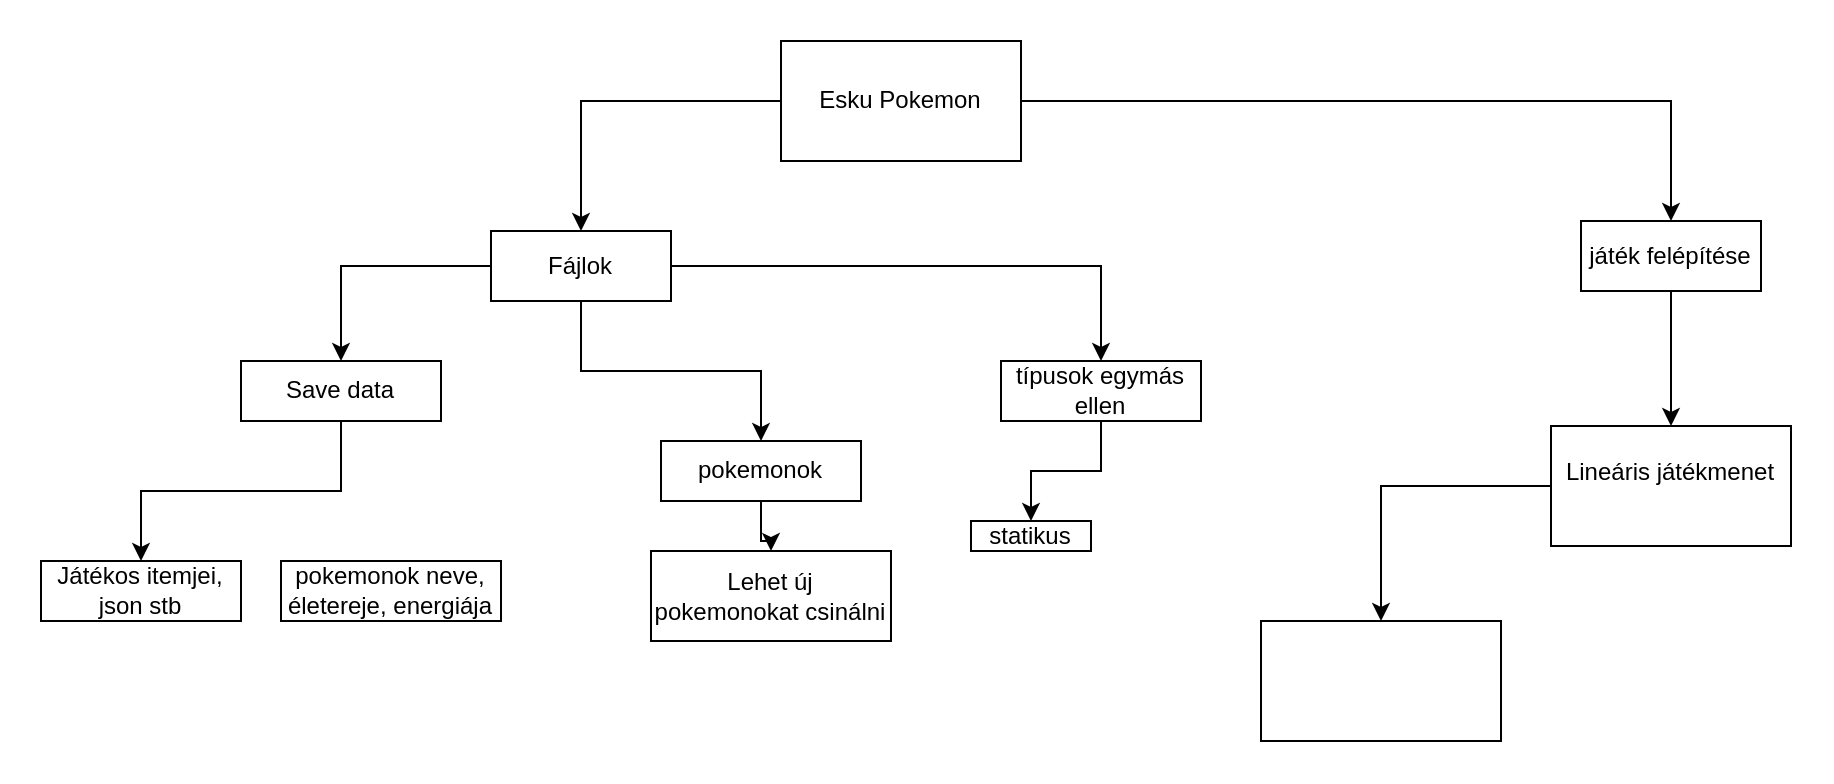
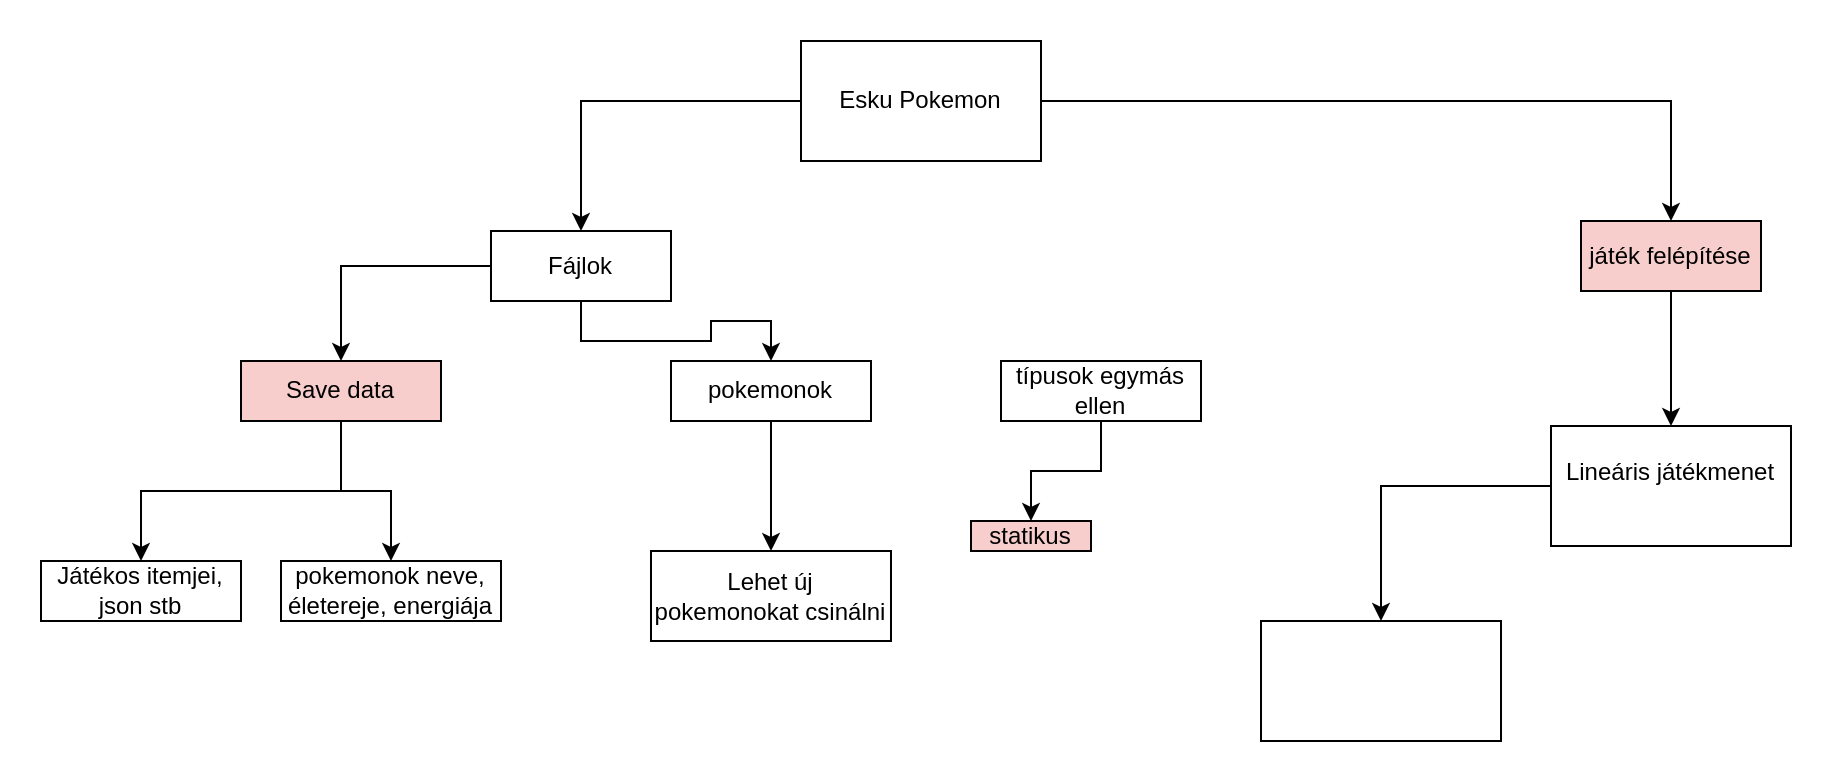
node "Esku Pokemon": moved (901, 101) -> (921, 101)
node "játék felépítése": fillcolor #ffffff -> #f8cecc
edge "Fájlok" -> "típusok egymás ellen": removed
node "Save data": fillcolor #ffffff -> #f8cecc
node "pokemonok": moved (761, 471) -> (771, 391)
edge "Save data" -> "pokemonok neve, életereje, energiája": added
node "statikus": fillcolor #ffffff -> #f8cecc
